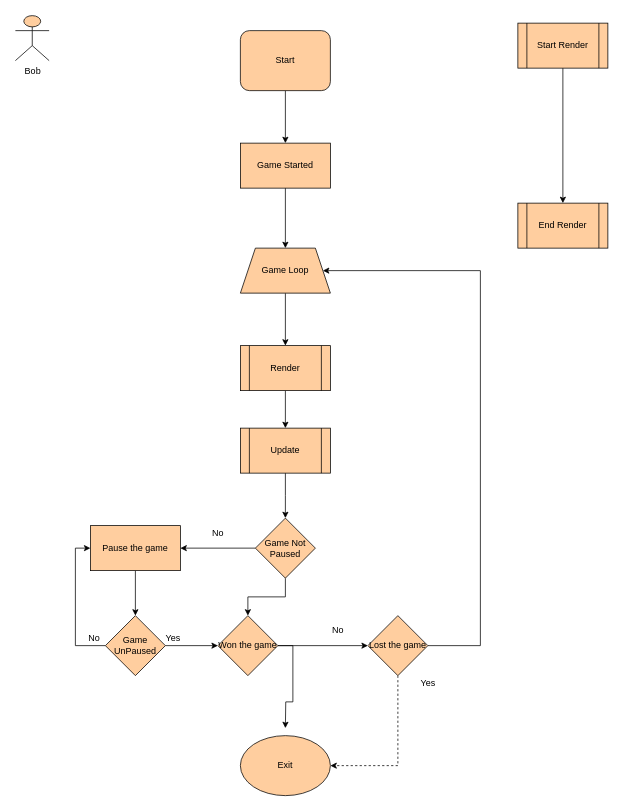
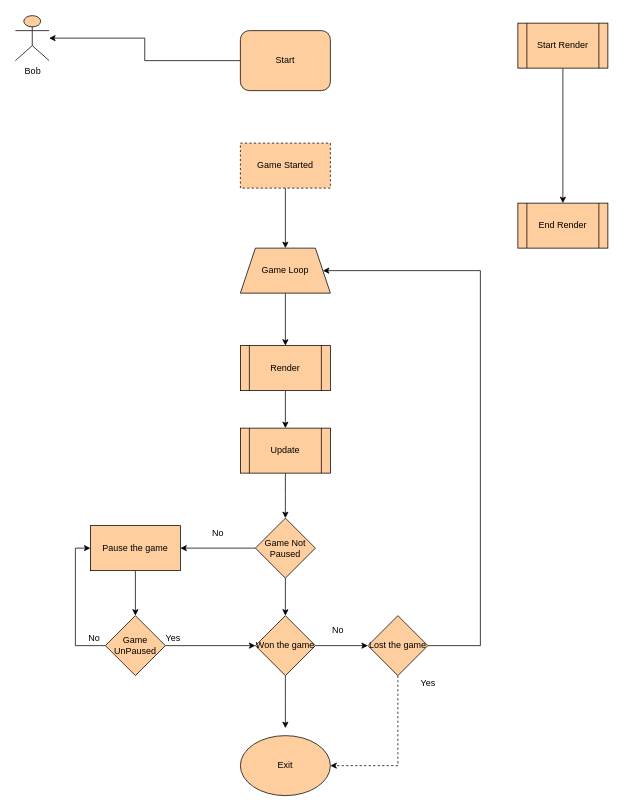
edge "Start" -> "Game Started": now "Start" -> "Bob"
node "Game Started": style solid -> dashed
node "Won the game": moved (248, 645) -> (285, 645)
